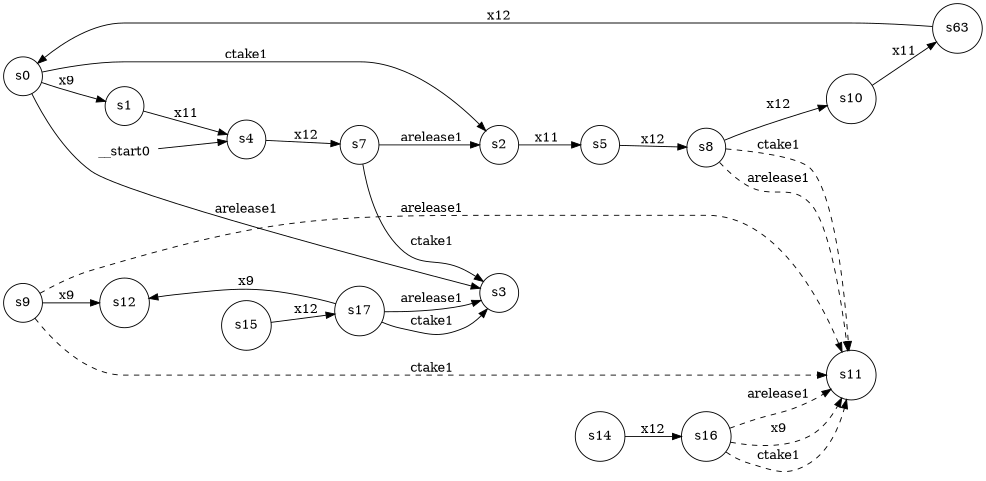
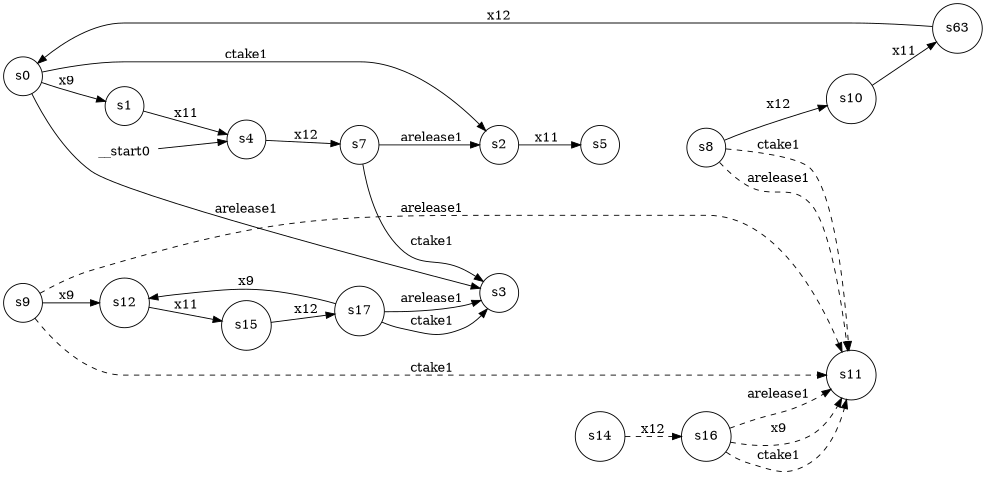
edge "s5" -> "s8": removed, label "x12"
edge "s12" -> "s15": added, label "x11"
edge "s14" -> "s16": style strict -> dashed
